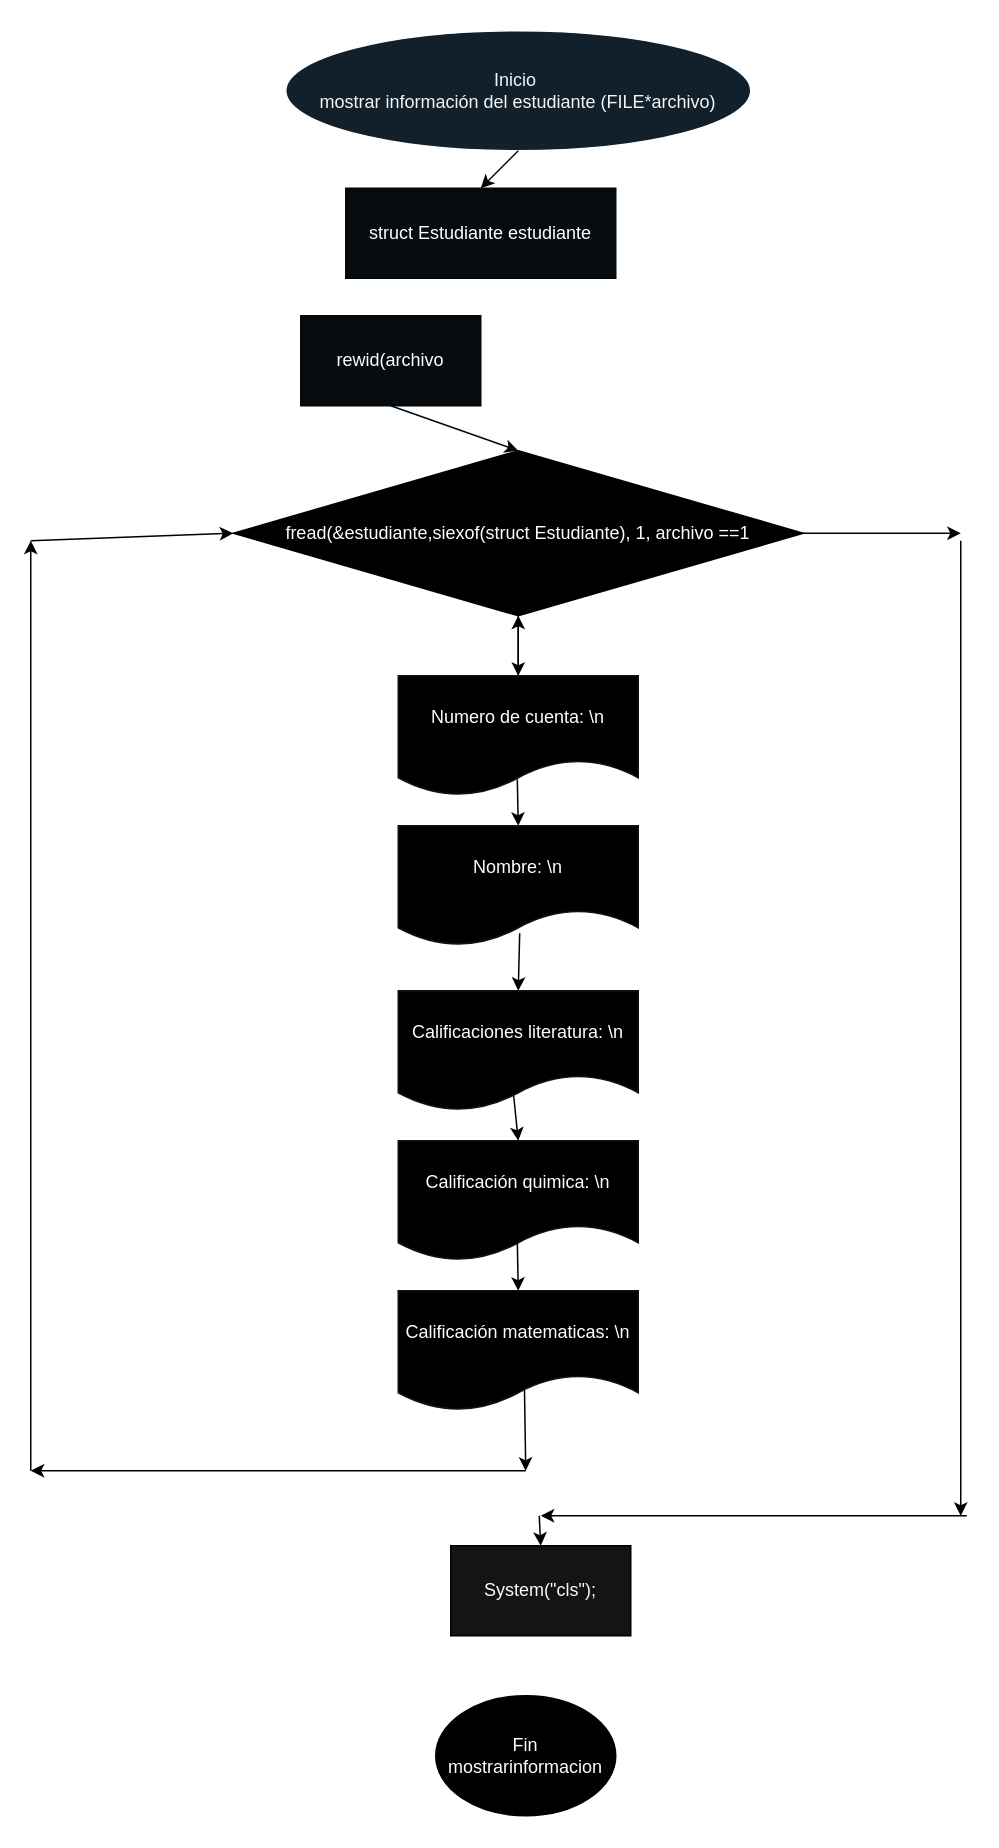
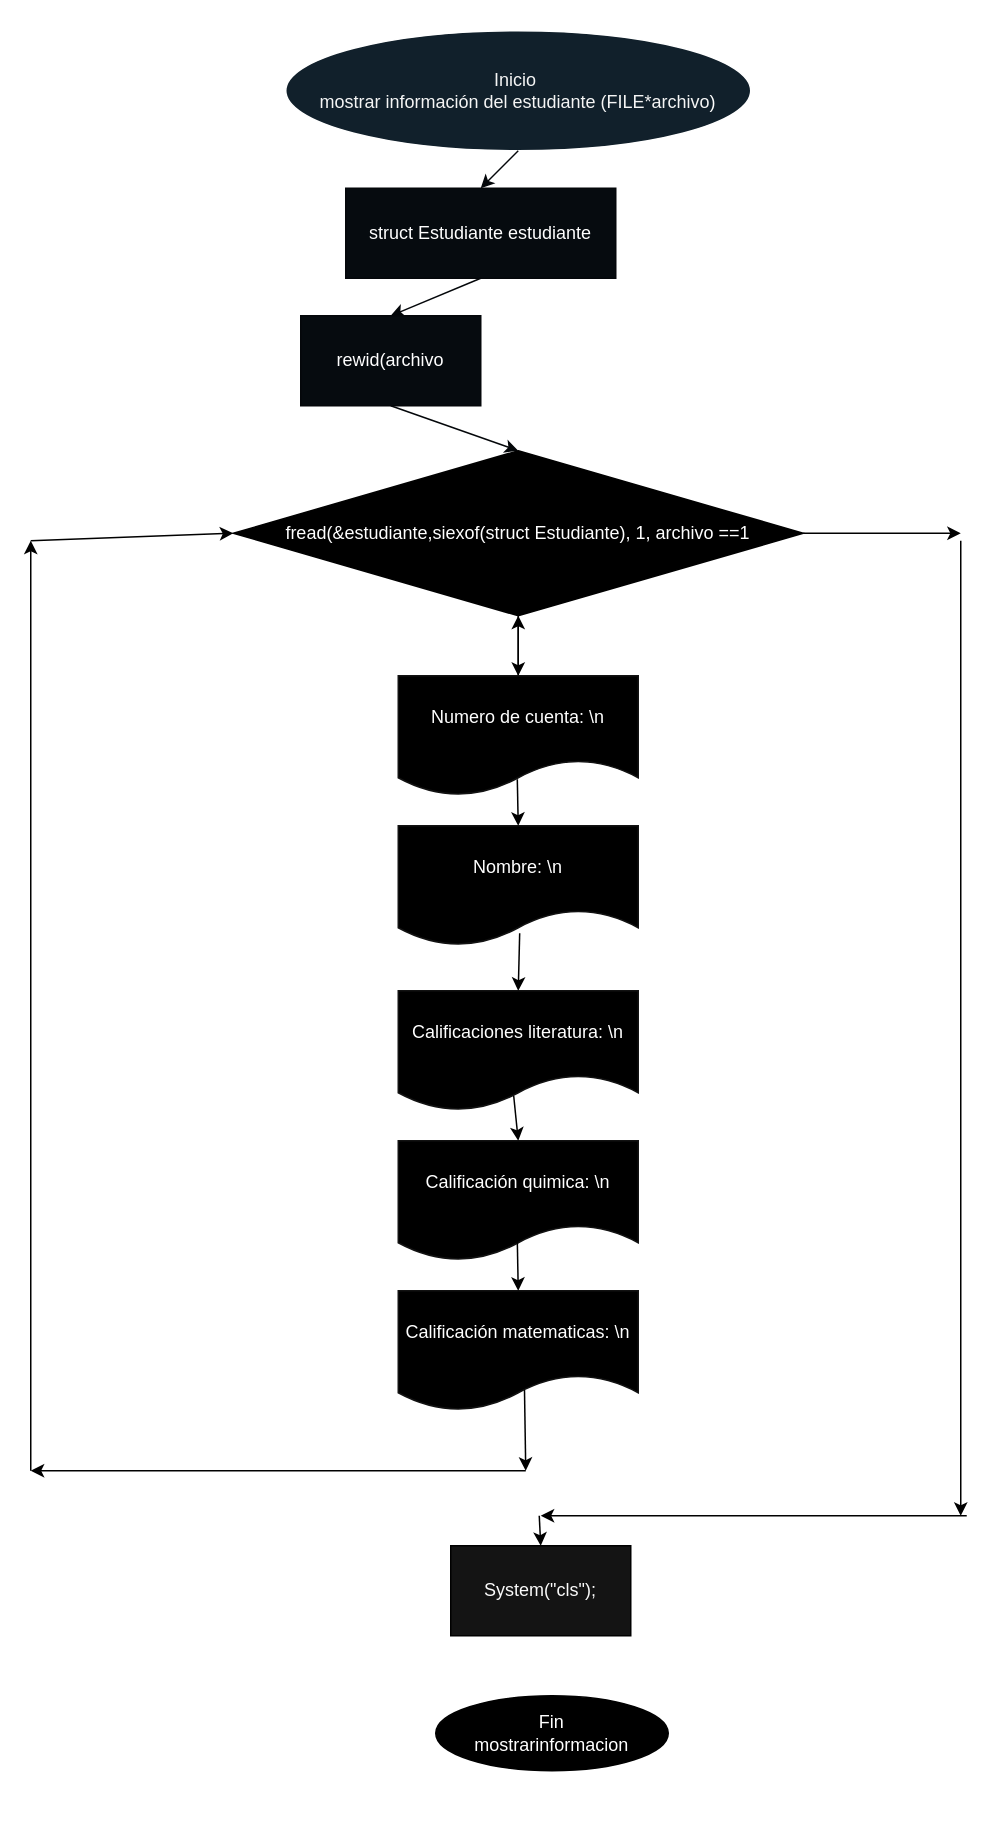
edge "struct Estudiante estudiante" -> "rewid(archivo": added
node "Fin mostrarinformacion": size 180x120 -> 233x75
